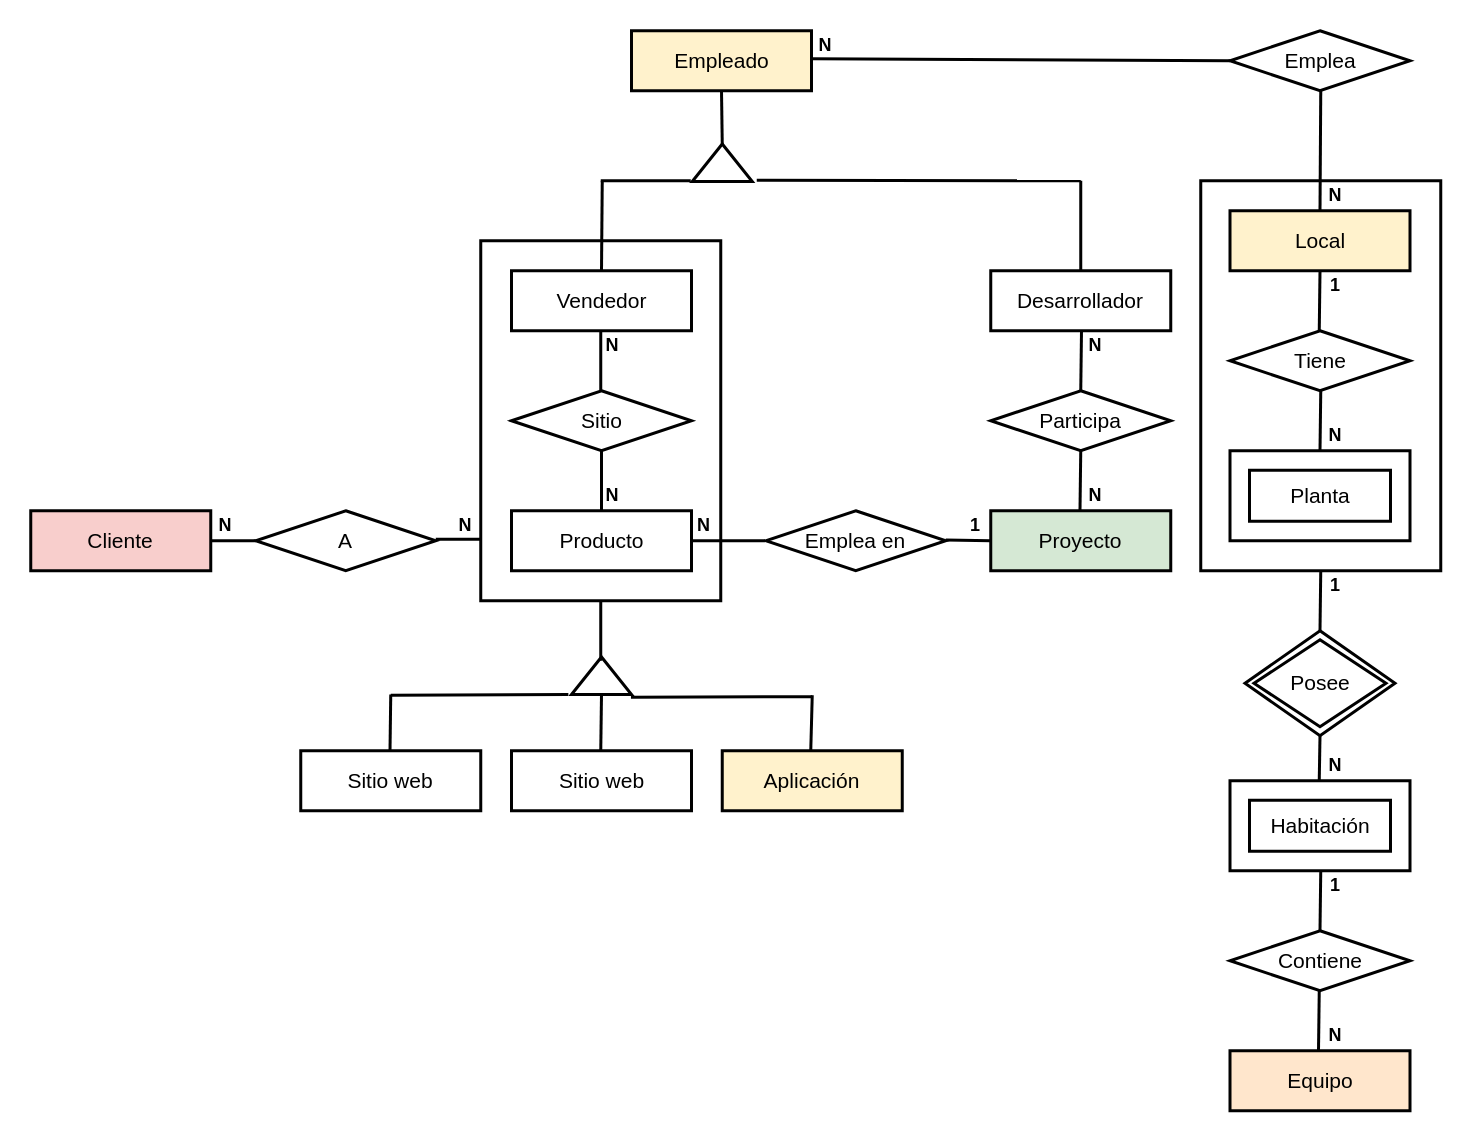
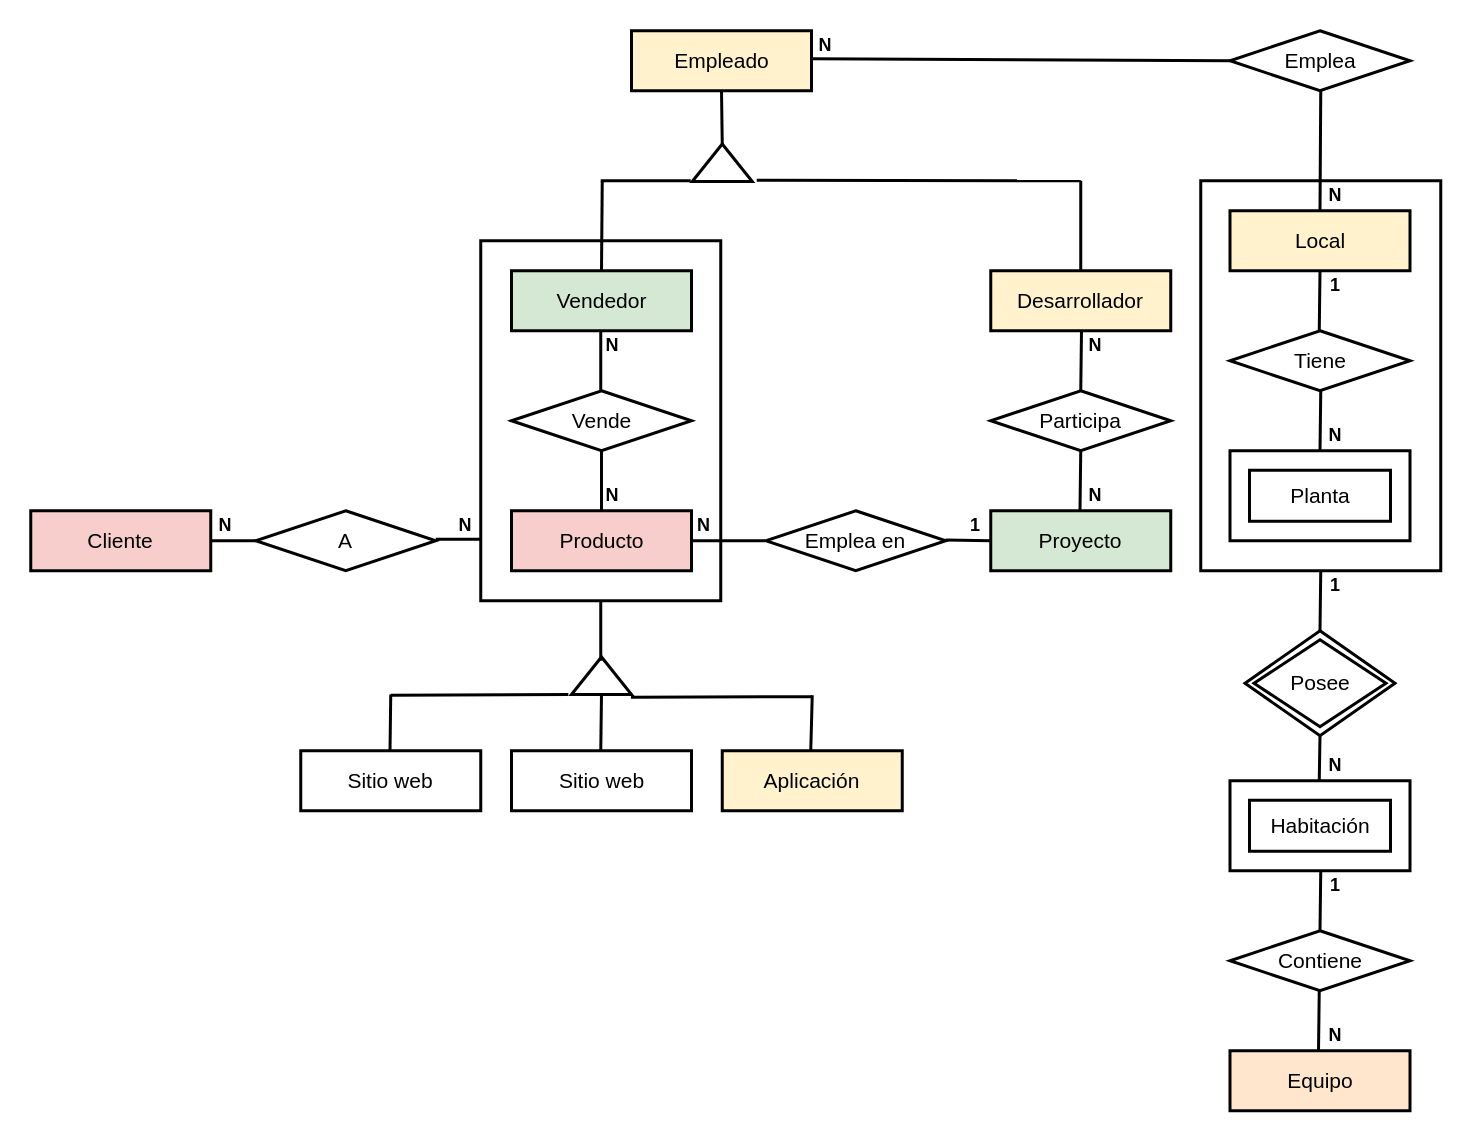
node "Vendedor": fillcolor #ffffff -> #d5e8d4
node "Desarrollador": fillcolor #ffffff -> #fff2cc
node "Sitio": label "Sitio" -> "Vende"
node "Producto": fillcolor #ffffff -> #f8cecc
